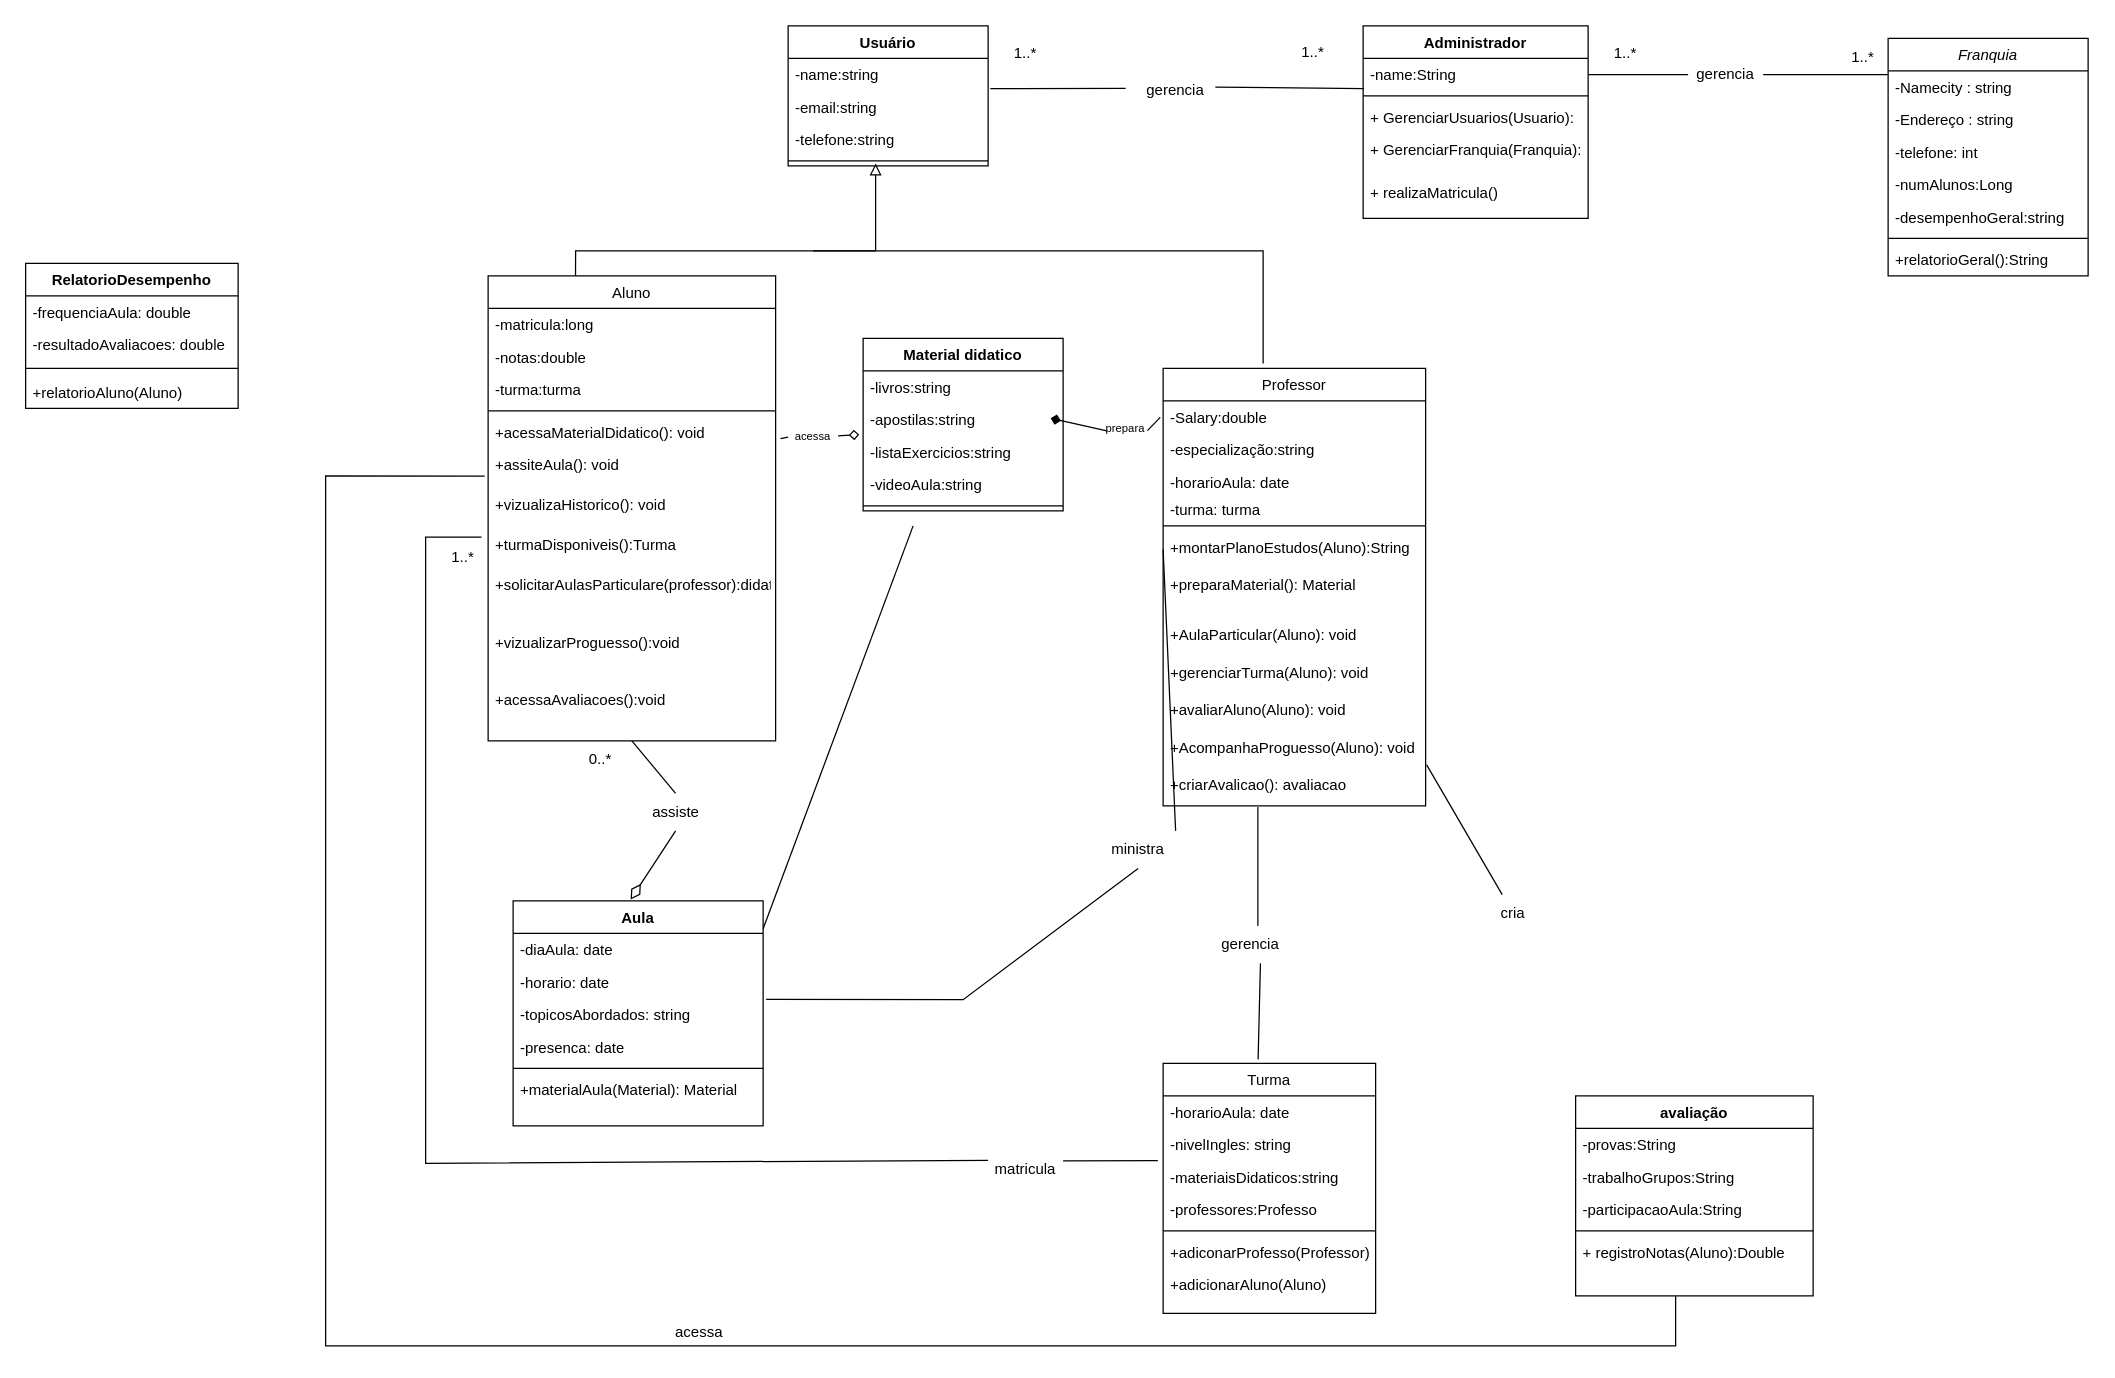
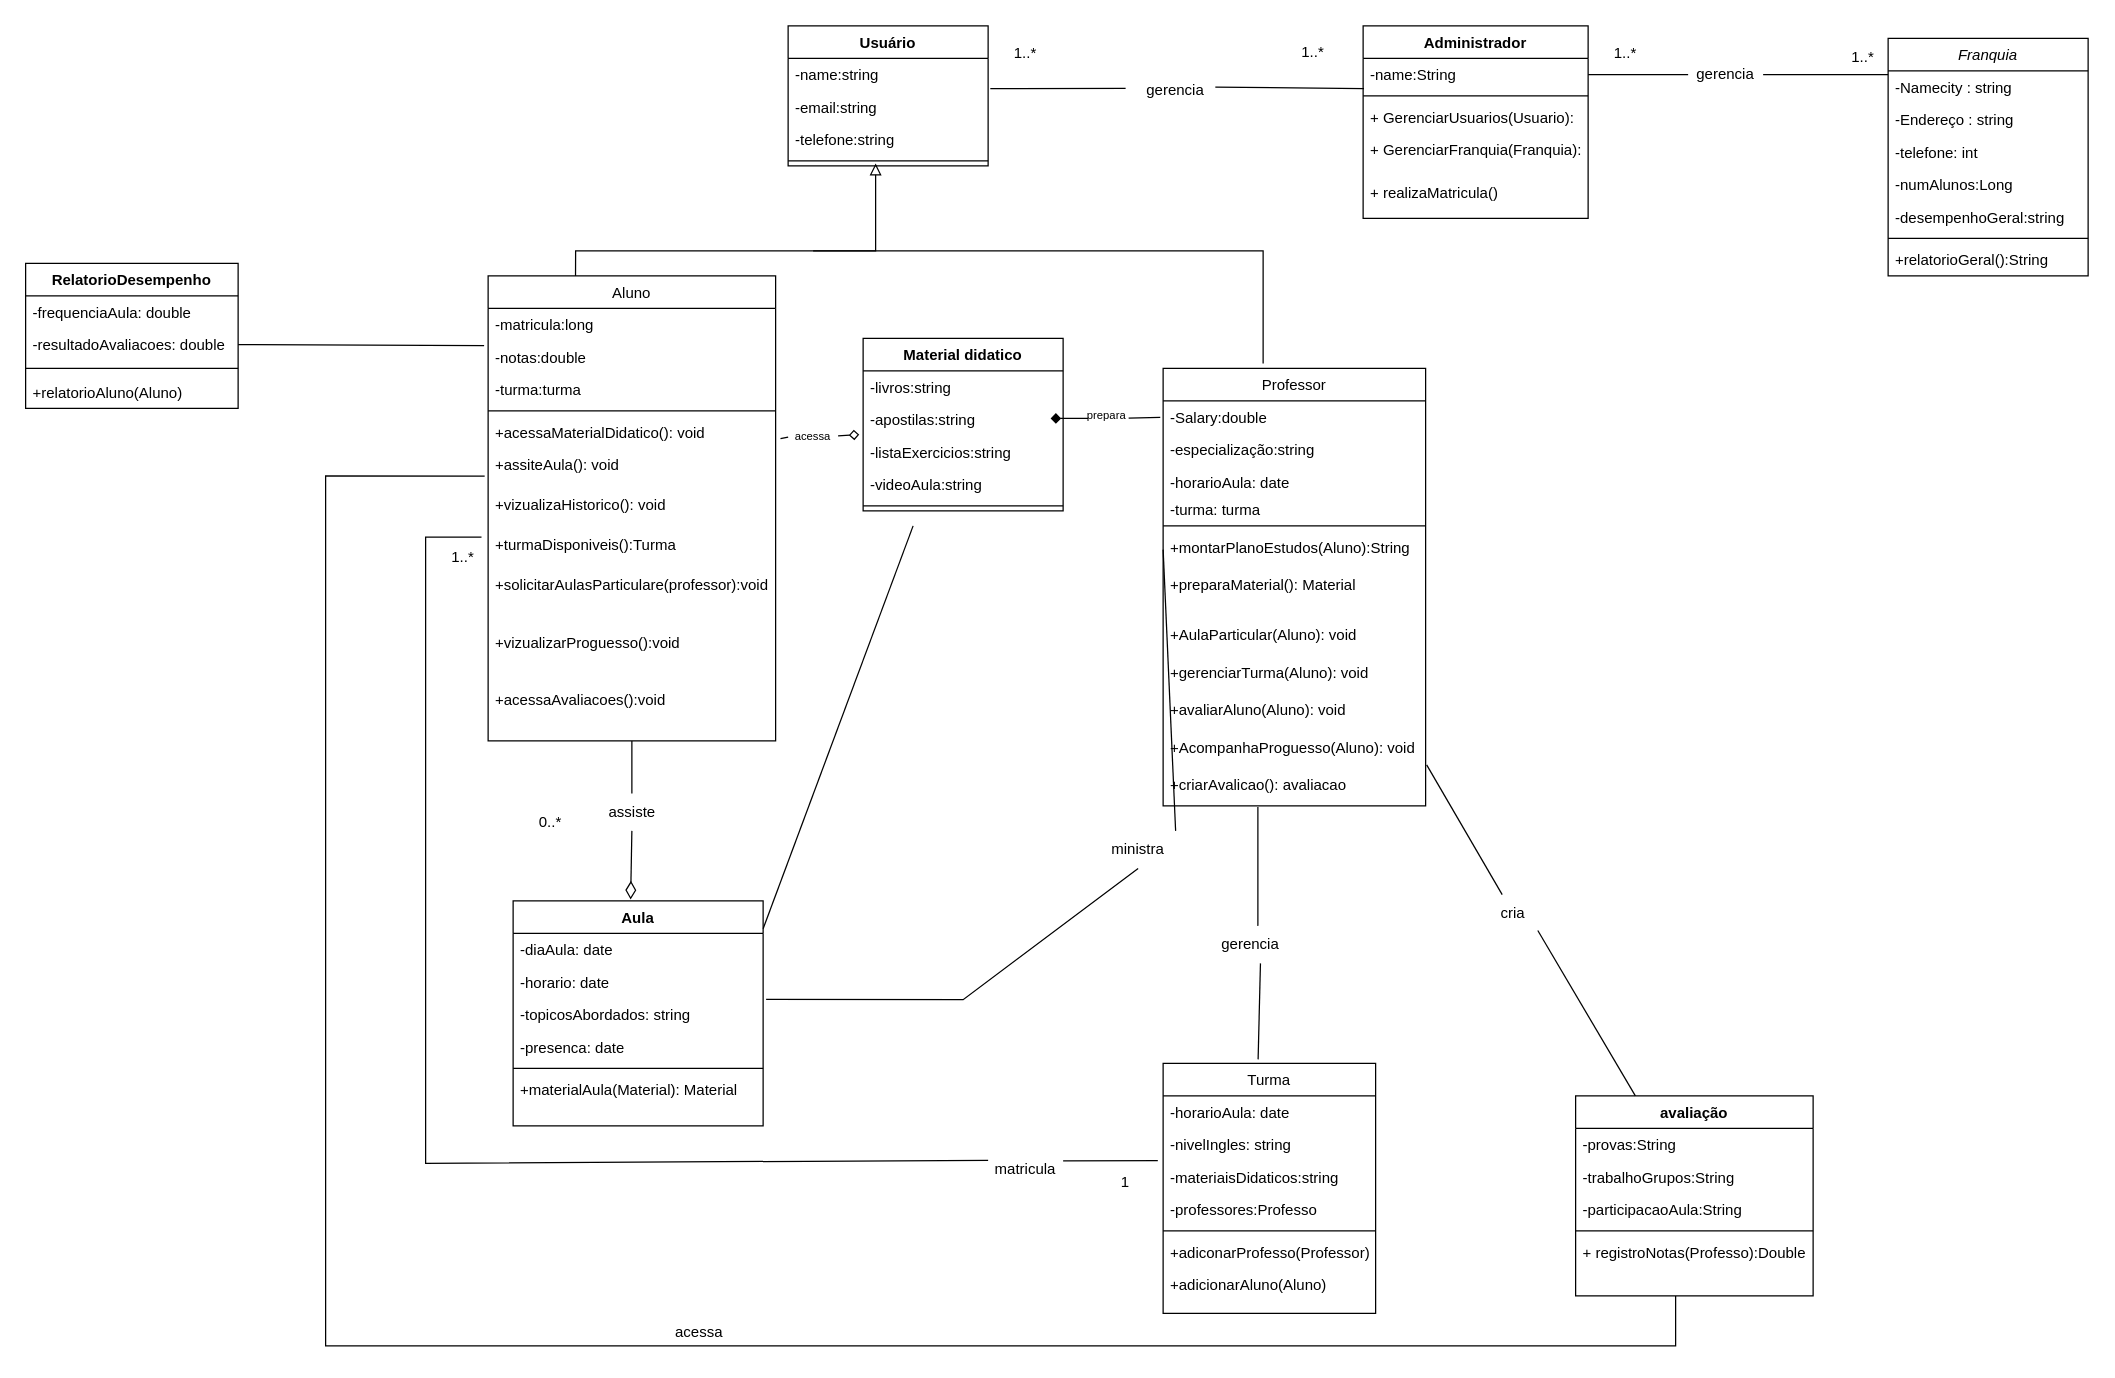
edge "-resultadoAvaliacoes: double" -- "-notas:double": added
node "prepara": moved (1126, 428) -> (1107, 416)
node "+solicitarAulasParticulare(professor):didatico": label "+solicitarAulasParticulare(professor):didatico" -> "+solicitarAulasParticulare(professor):void"
node "0..*": moved (601, 759) -> (551, 822)
node "assiste": moved (676, 812) -> (632, 812)
edge "cria" -- "avaliação": added
node "1": added
node "+ registroNotas(Aluno):Double": label "+ registroNotas(Aluno):Double" -> "+ registroNotas(Professo):Double"
